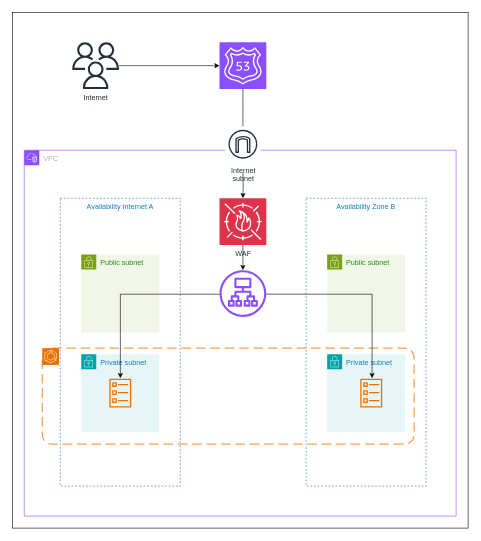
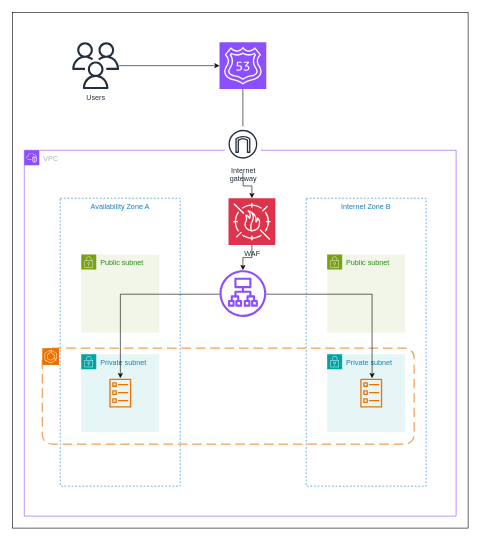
node "Internet": label "Internet" -> "Users"
node "Internet subnet": label "Internet subnet" -> "Internet gateway"
node "Availability Internet A": label "Availability Internet A" -> "Availability Zone A"
node "Availability Zone B": label "Availability Zone B" -> "Internet Zone B"
node "WAF": moved (243, 222) -> (252, 222)
